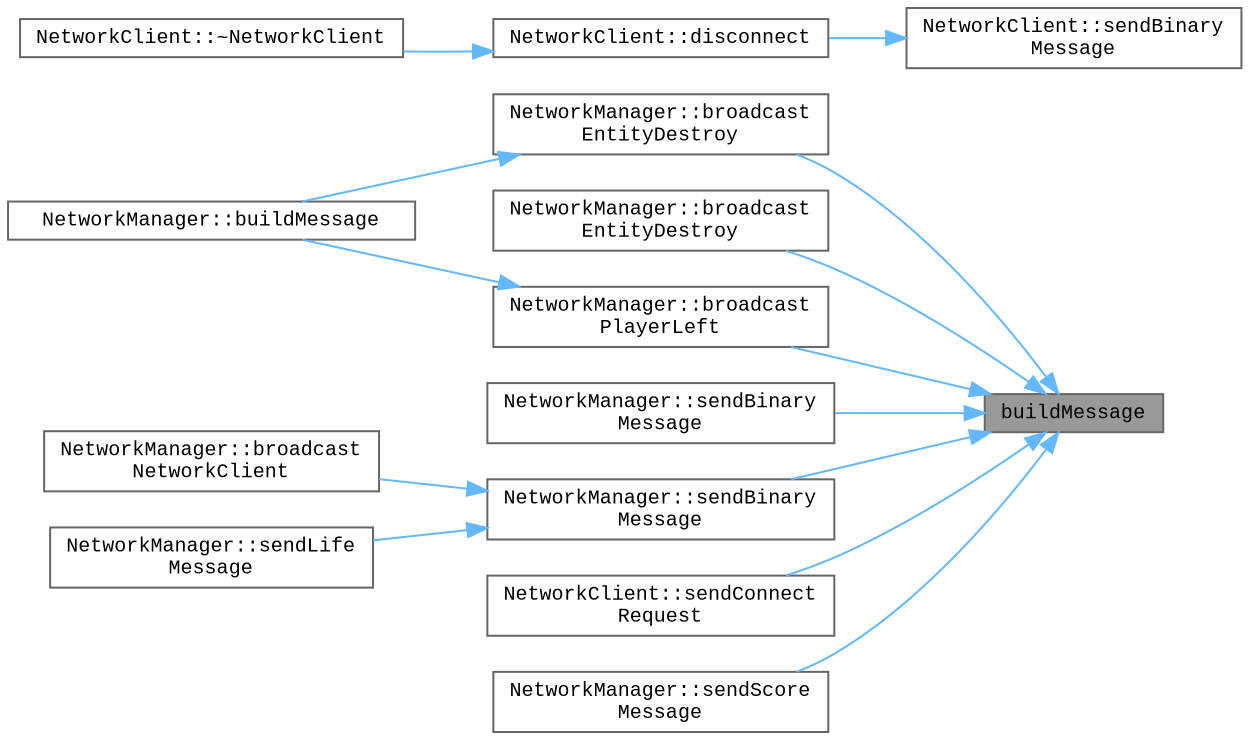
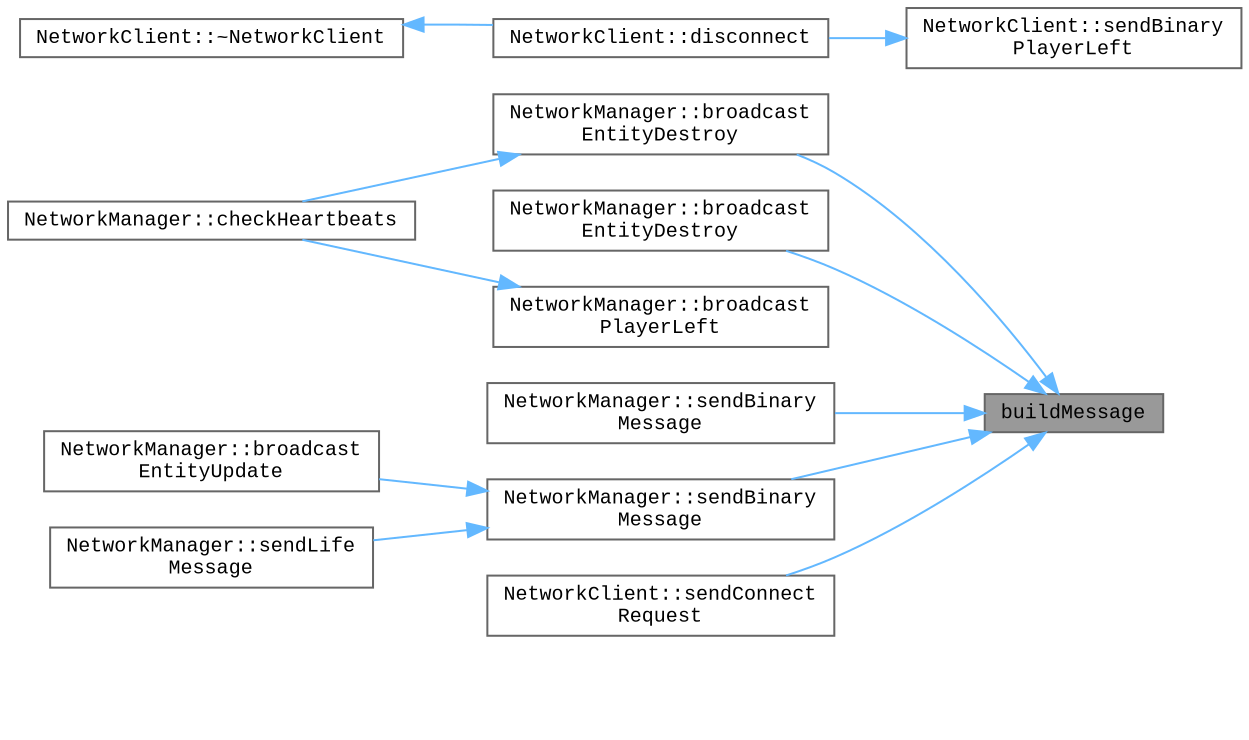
node "NetworkClient::sendBinary Message": label "NetworkClient::sendBinary Message" -> "NetworkClient::sendBinary PlayerLeft"
edge "NetworkClient::~NetworkClient" -> "NetworkClient::disconnect": reversed
node "NetworkManager::buildMessage": label "NetworkManager::buildMessage" -> "NetworkManager::checkHeartbeats"
edge "NetworkManager::broadcast PlayerLeft" -> "buildMessage": removed
node "NetworkManager::broadcast NetworkClient": label "NetworkManager::broadcast NetworkClient" -> "NetworkManager::broadcast EntityUpdate"
node "NetworkManager::sendScore Message": removed
